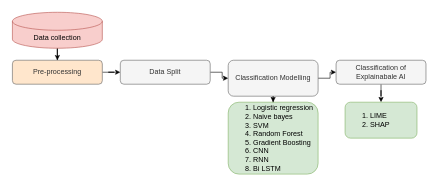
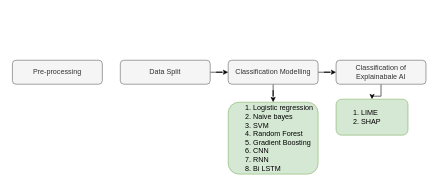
node "Data collection": removed
edge "Data collection" -> "Pre-processing": removed
node "Pre-processing": fillcolor #ffe6cc -> #f5f5f5
edge "Pre-processing" -> "Data Split": removed
node "Classification Modelling": size 90x36 -> 90x24
node "LIME SHAP": moved (381, 120) -> (372, 117)
